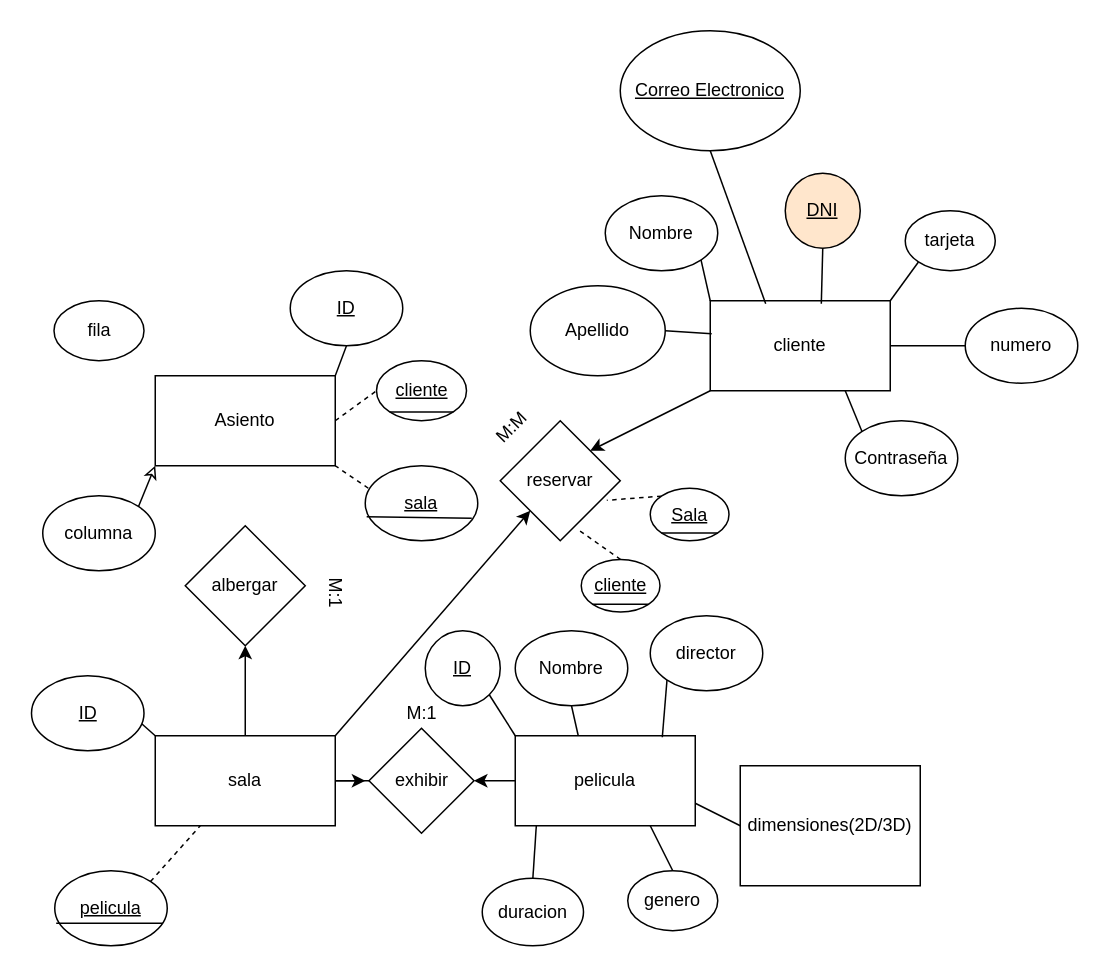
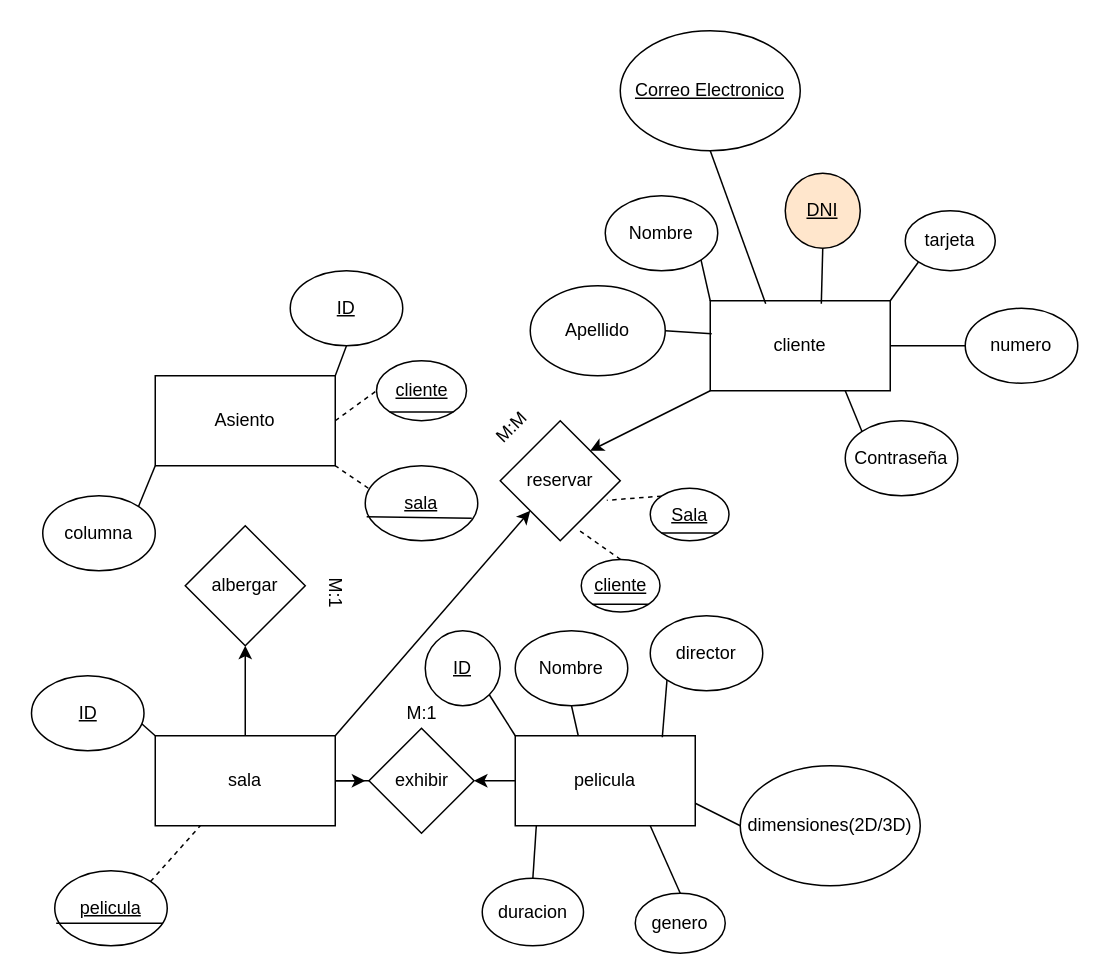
node "fila": removed
edge "columna" -> "Asiento": arrowhead classic -> none
node "dimensiones(2D/3D)": shape rectangle -> ellipse
node "genero": moved (673, 901) -> (680, 923)
